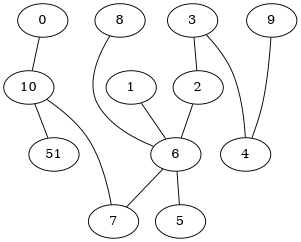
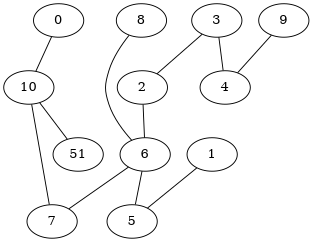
edge "1" -- "6": now "1" -- "5"
